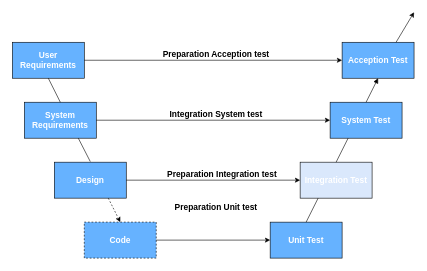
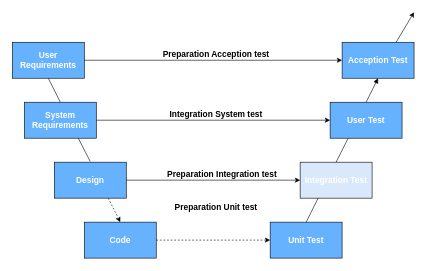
node "System Test": label "System Test" -> "User Test"
node "Code": style dashed -> solid
edge "Code" -> "Unit Test": style solid -> dashed
